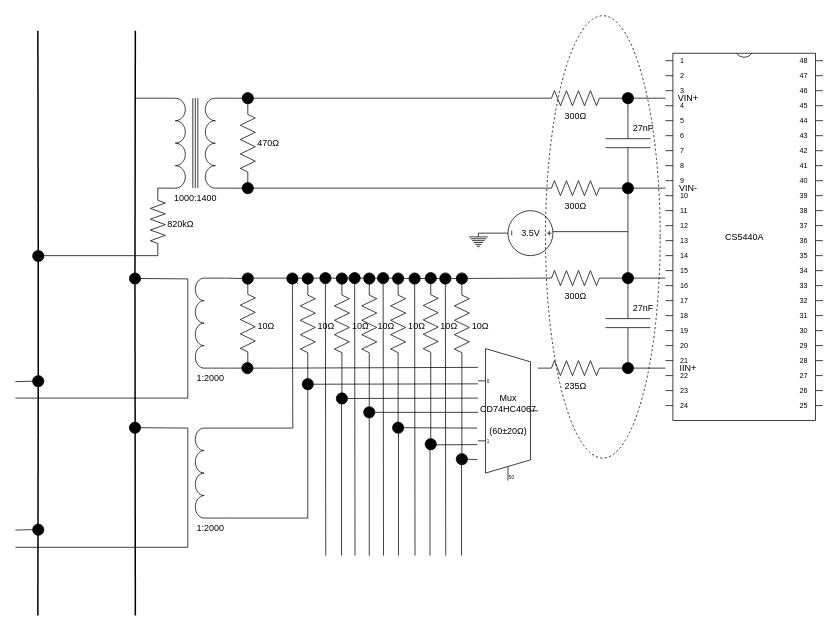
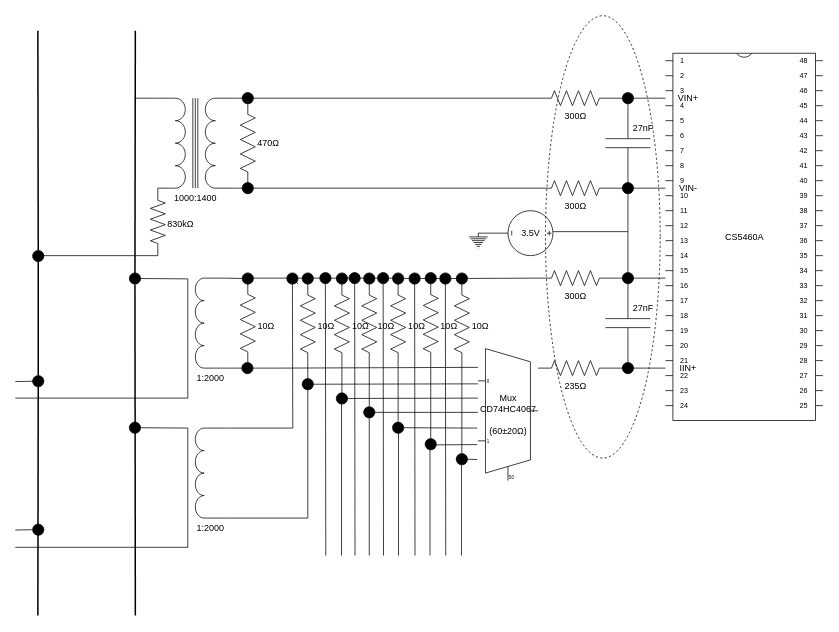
node "CS5440A": label "CS5440A" -> "CS5460A"
node "820kΩ": label "820kΩ" -> "830kΩ"
